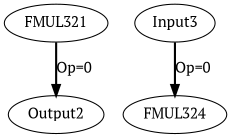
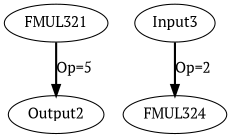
edge "FMUL321" -> "Output2": label "Op=0" -> "Op=5"
edge "Input3" -> "FMUL324": label "Op=0" -> "Op=2"
